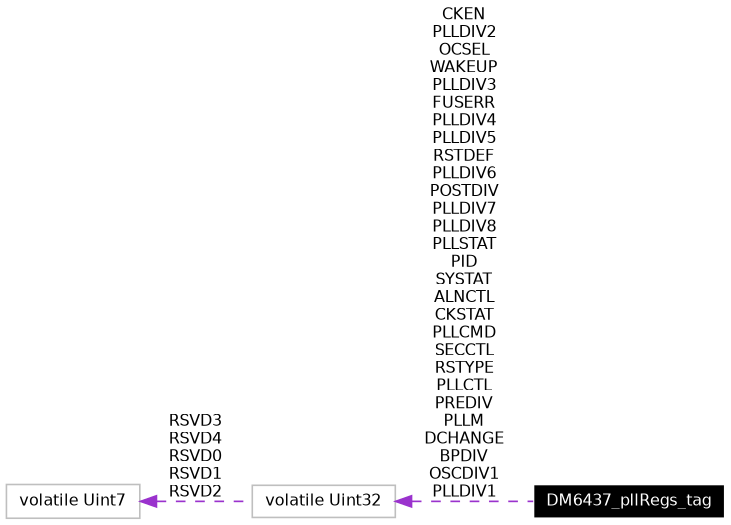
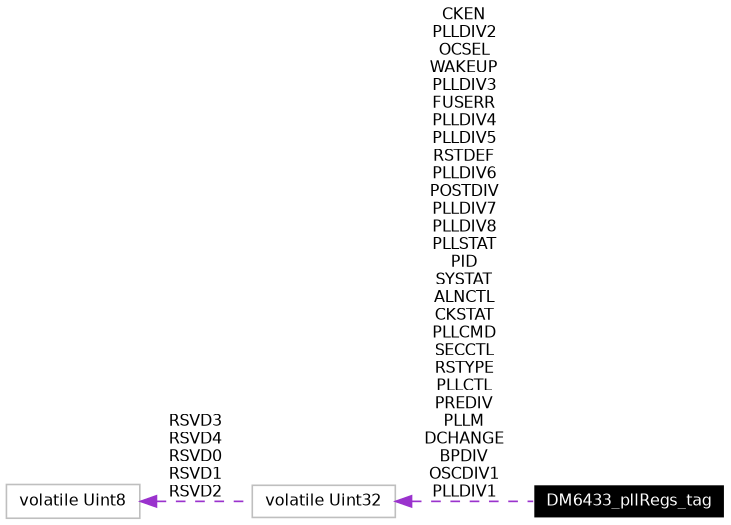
node "volatile Uint7": label "volatile Uint7" -> "volatile Uint8"
node "DM6437_pllRegs_tag": label "DM6437_pllRegs_tag" -> "DM6433_pllRegs_tag"
